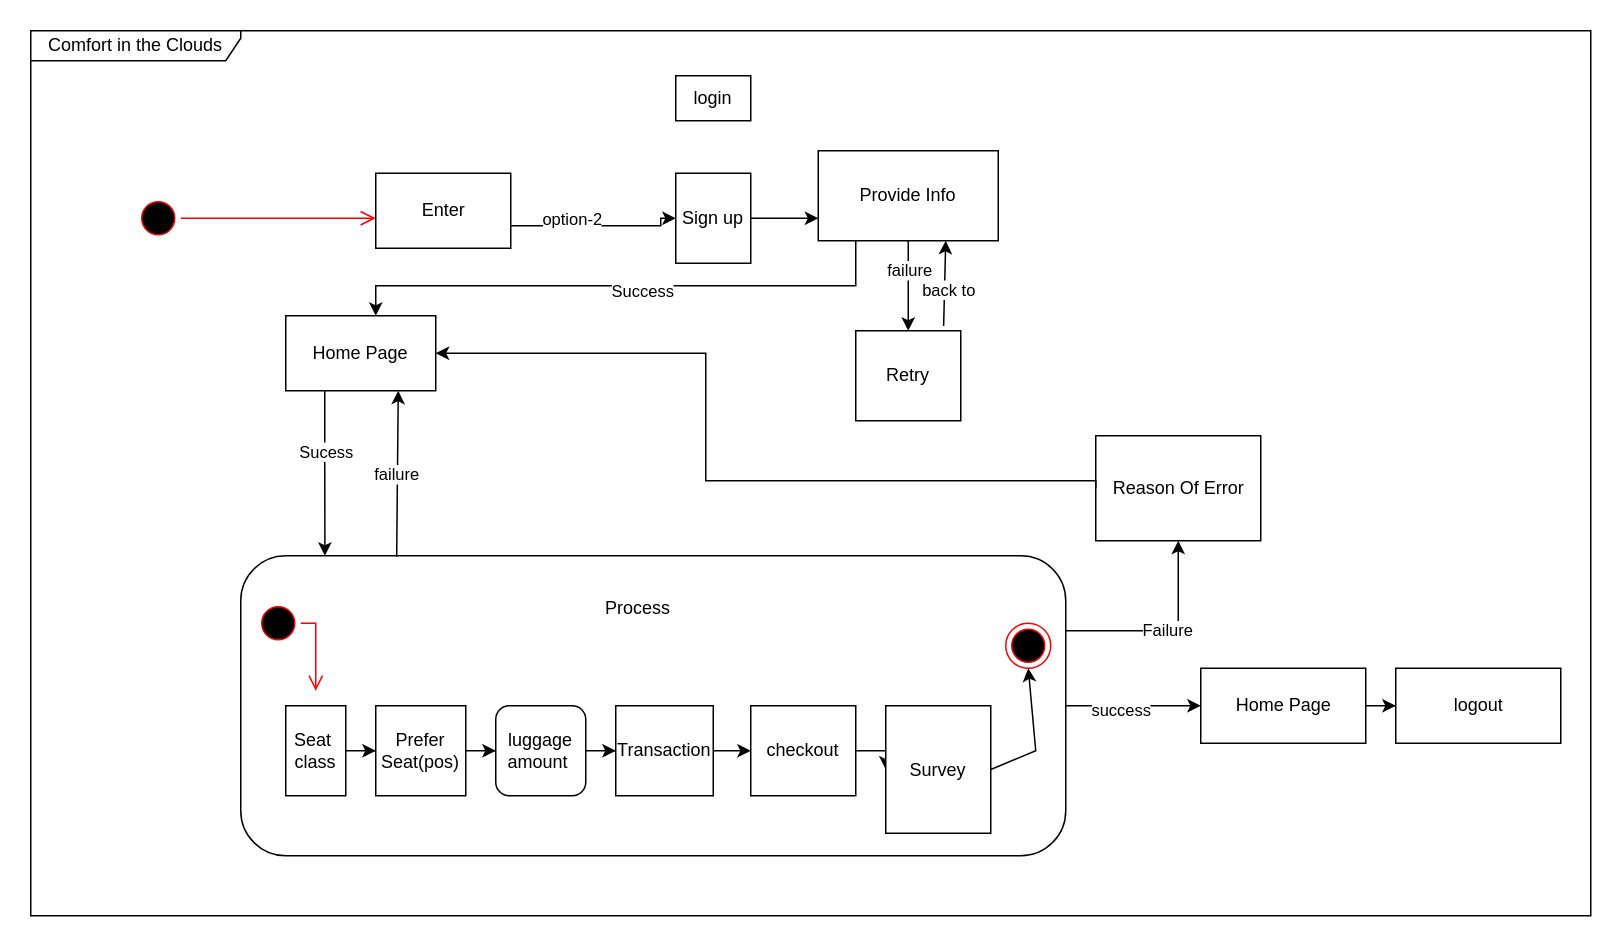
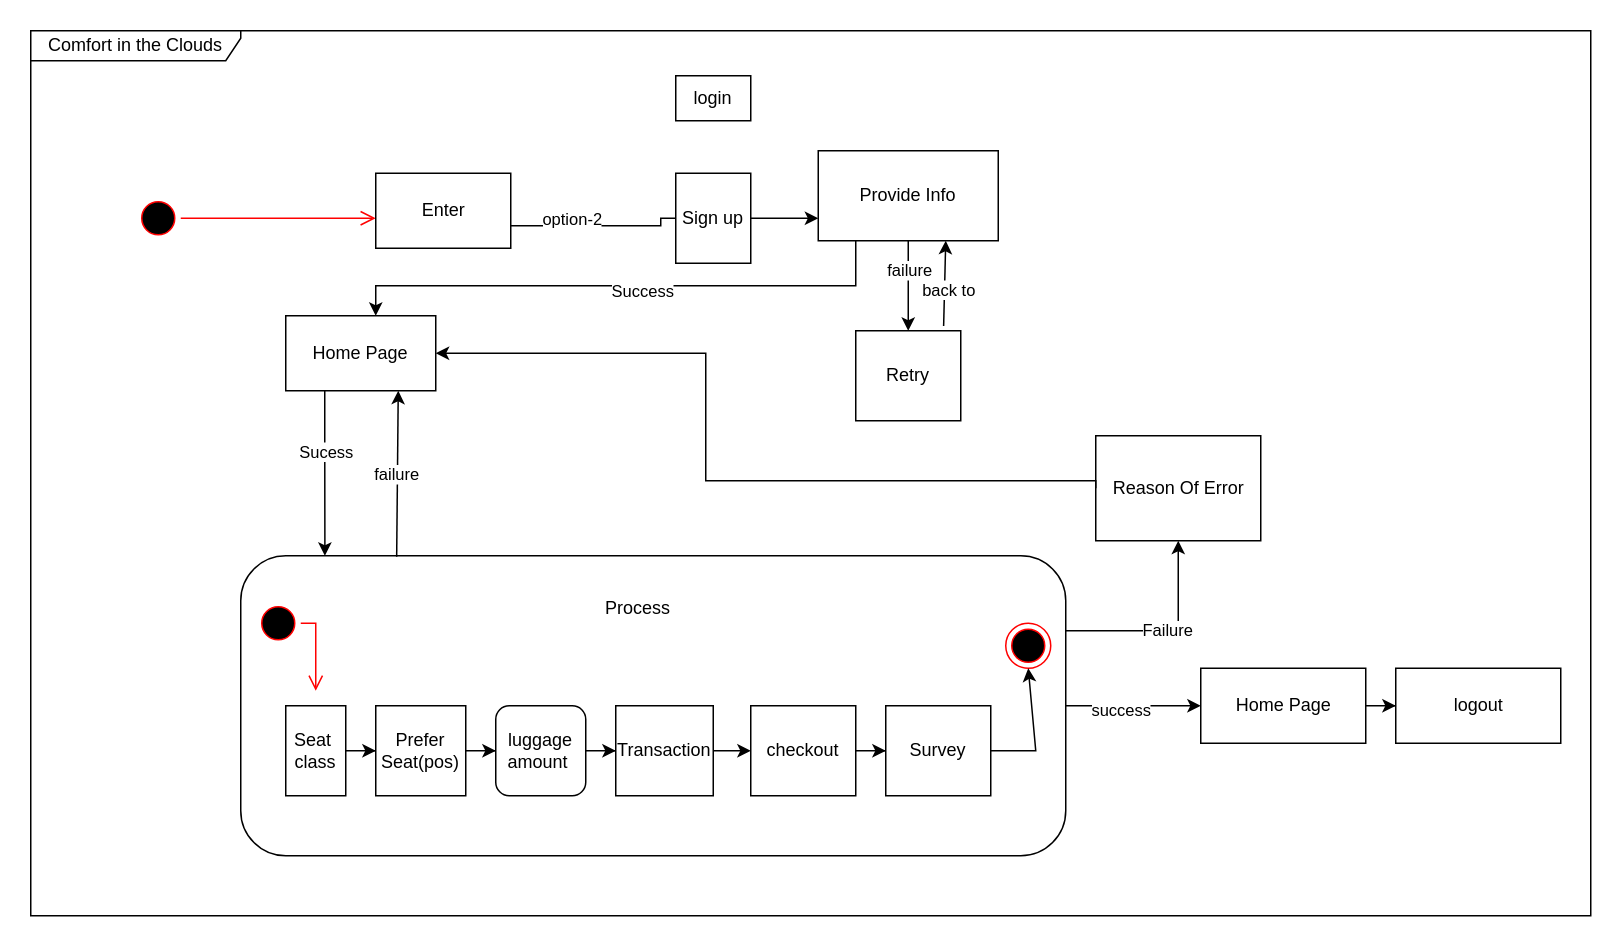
edge "Enter" -> "Sign up": arrowhead classic -> none
node "Survey": size 105x128 -> 105x90
